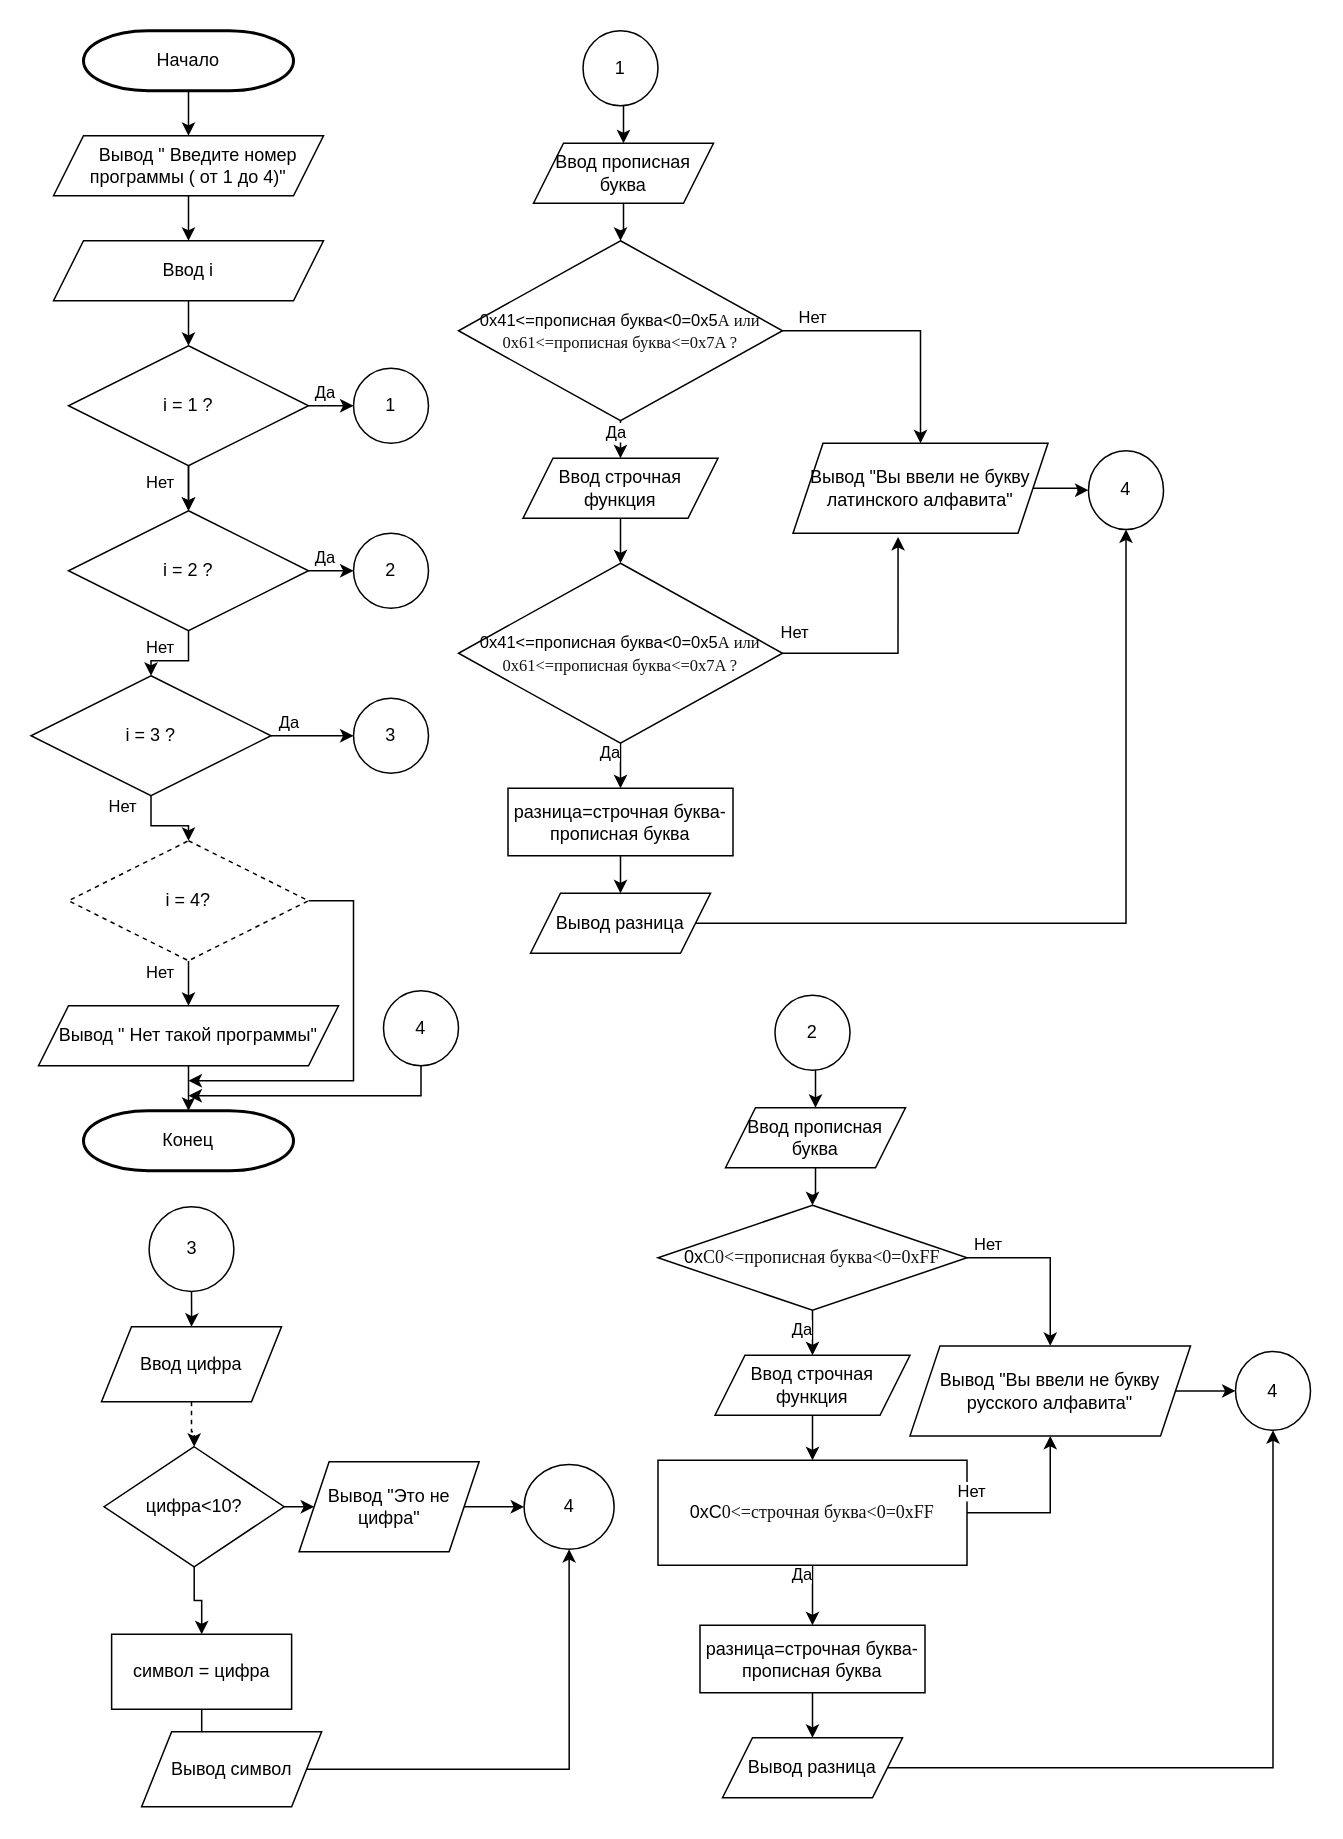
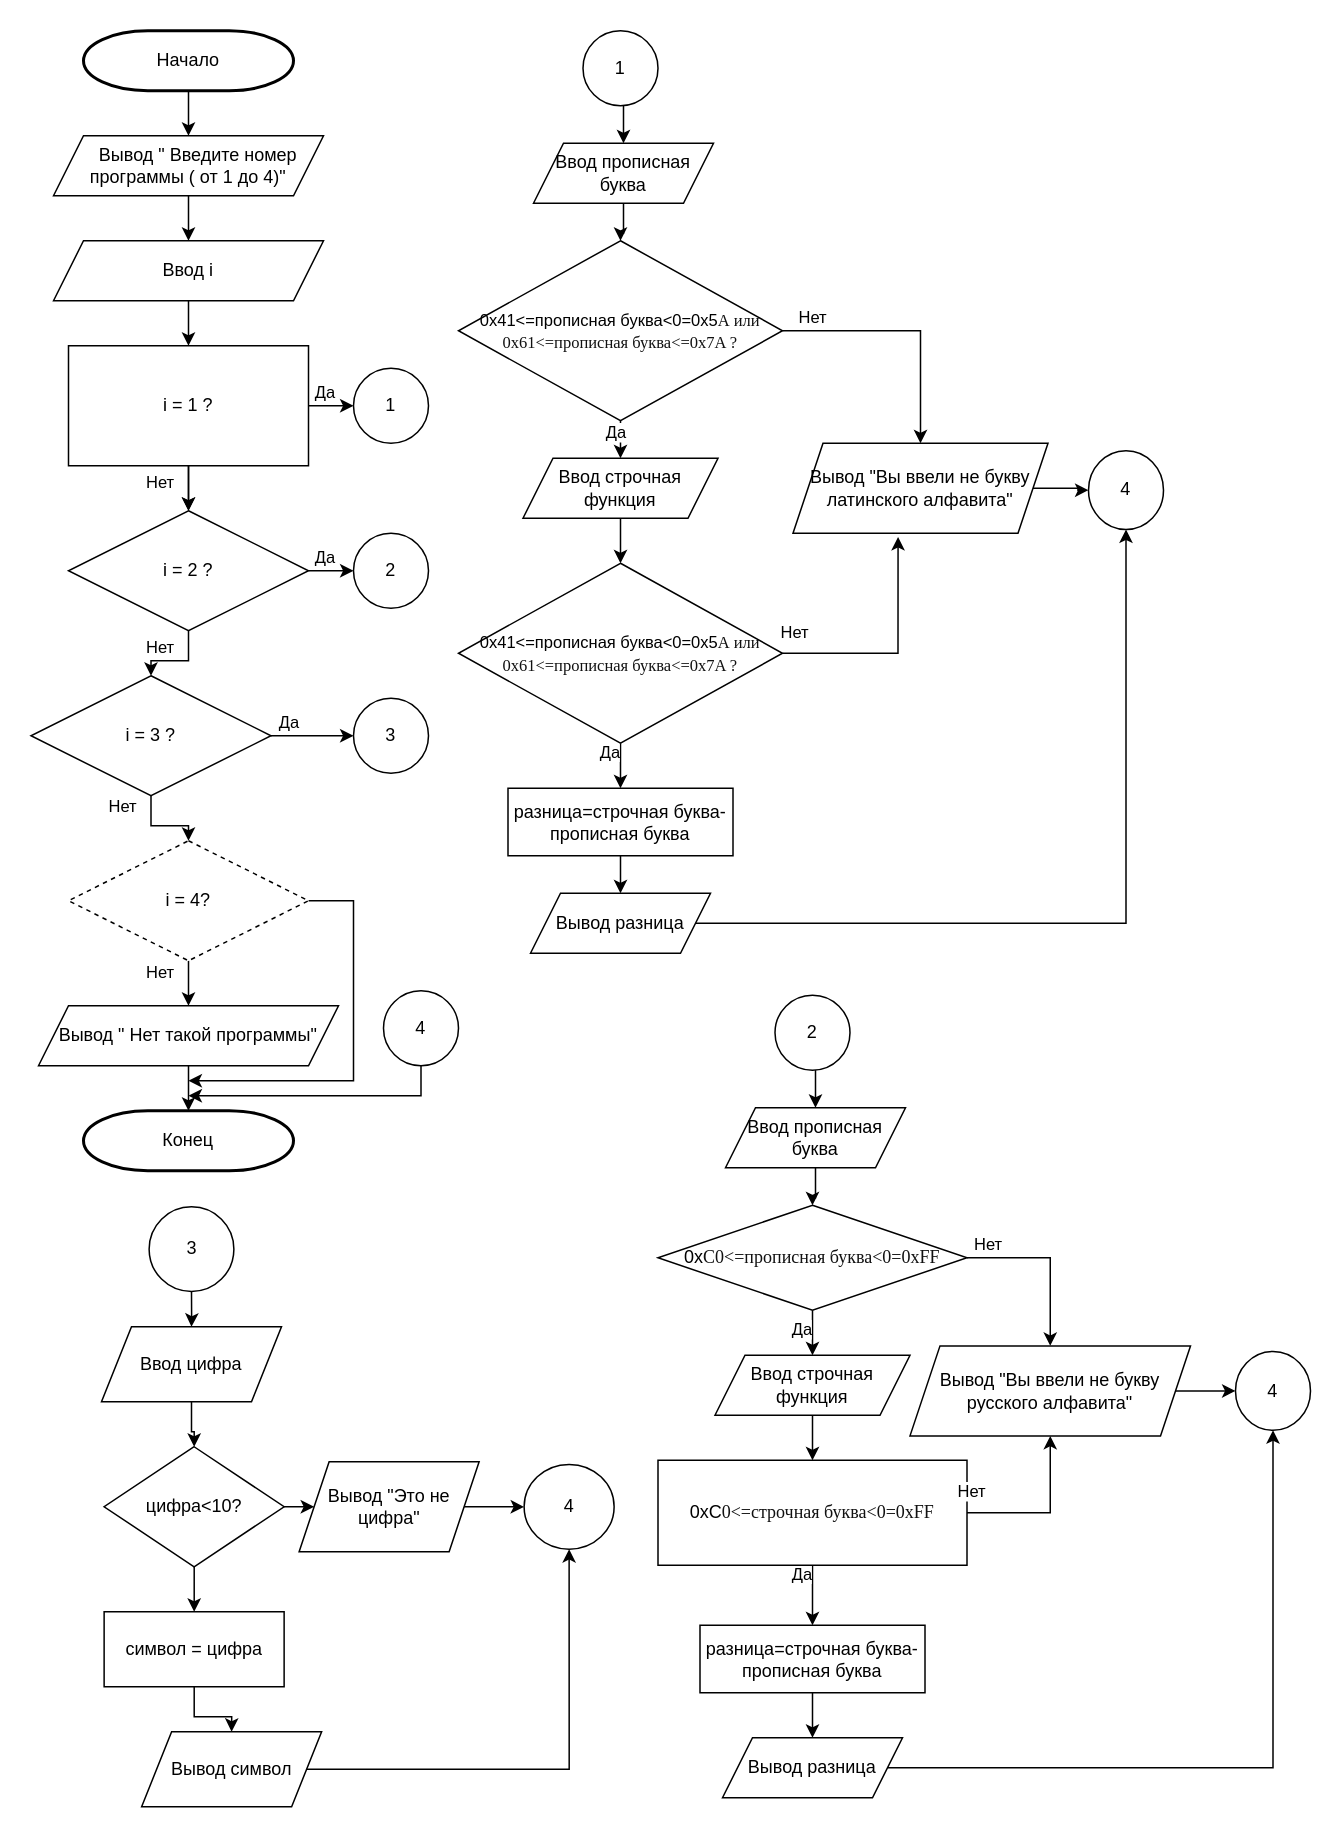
node "i = 1 ?": shape diamond -> rectangle
edge "Ввод цифра" -> "цифра<10?": style dashed -> solid
node "символ = цифра": moved (201, 1672) -> (194, 1649)
